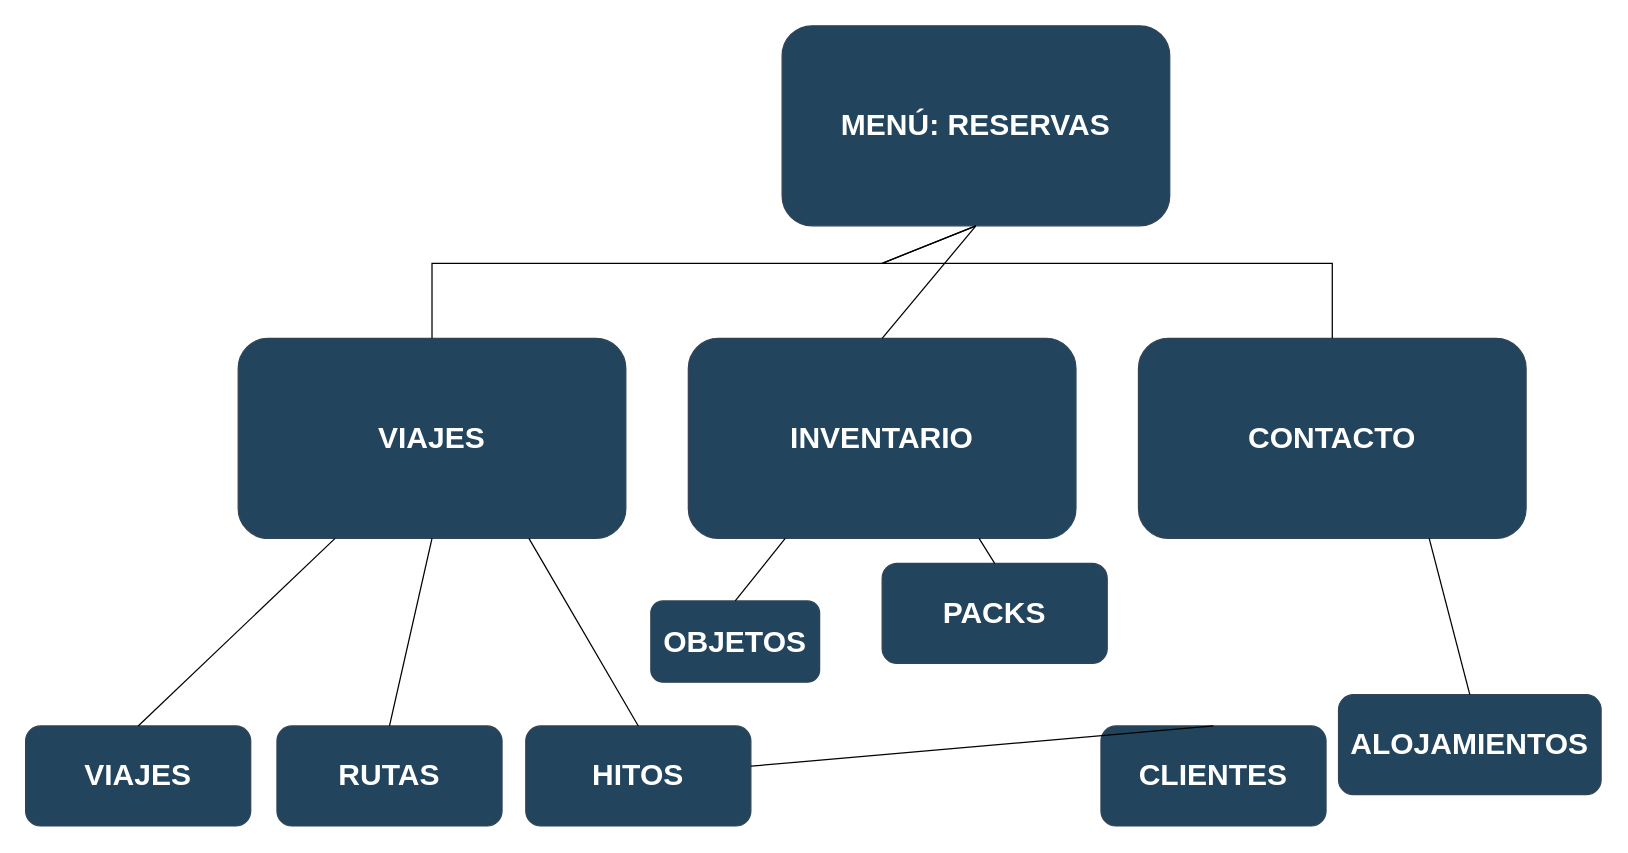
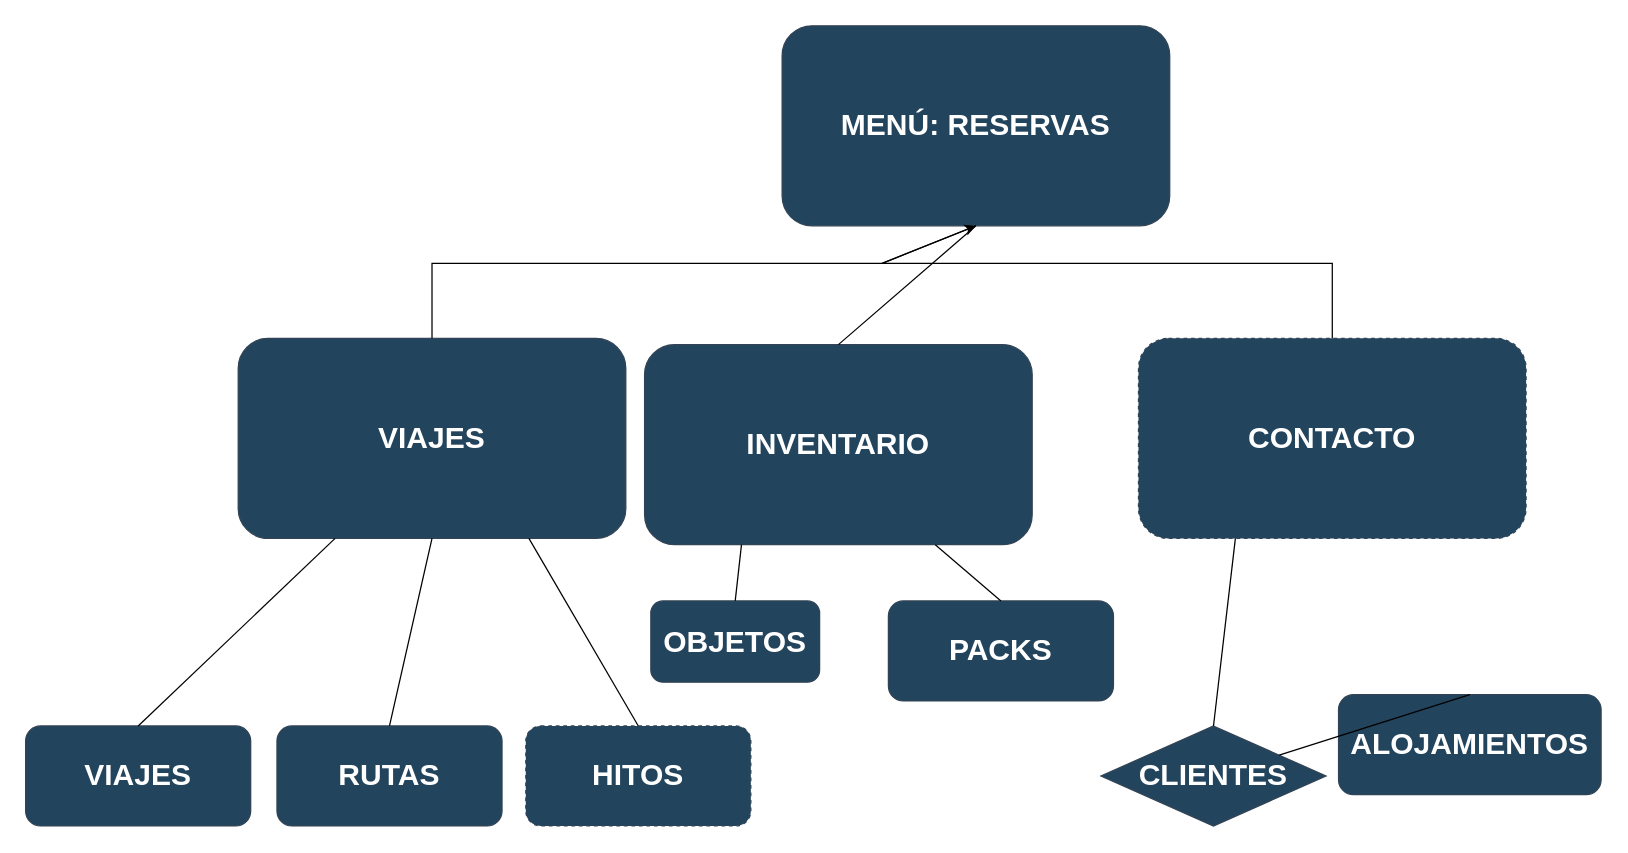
edge "MENÚ: RESERVAS" -- "CONTACTO": arrowhead none -> classic
node "INVENTARIO": moved (882, 438) -> (838, 444)
node "CONTACTO": style solid -> dashed
node "PACKS": moved (994, 613) -> (1001, 651)
edge "CONTACTO" -- "ALOJAMIENTOS": now "CLIENTES" -- "ALOJAMIENTOS"
edge "HITOS" -- "CLIENTES": now "CONTACTO" -- "CLIENTES"
node "HITOS": style solid -> dashed
node "CLIENTES": shape rounded rectangle -> diamond
